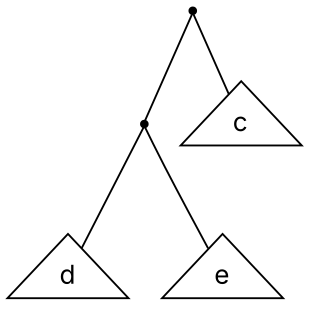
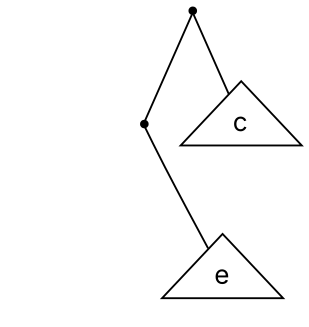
node "d": removed
